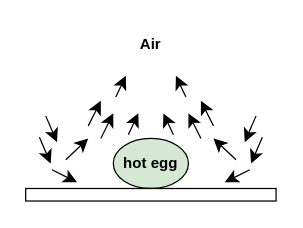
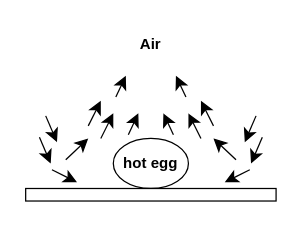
node "hot egg": fillcolor #d5e8d4 -> #ffffff
